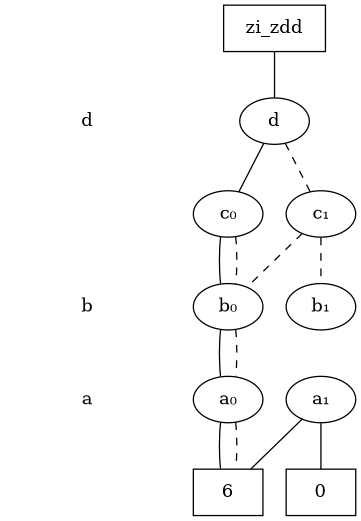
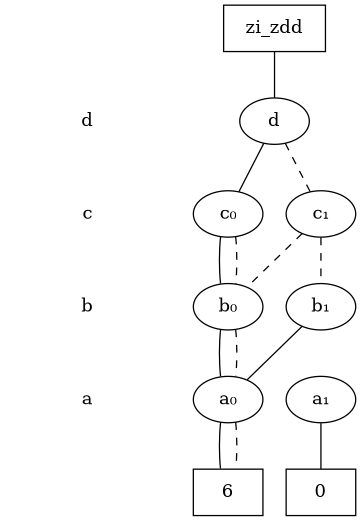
node "c": added
edge "b₁" -- "a₀": added
edge "a₁" -- "6": removed
